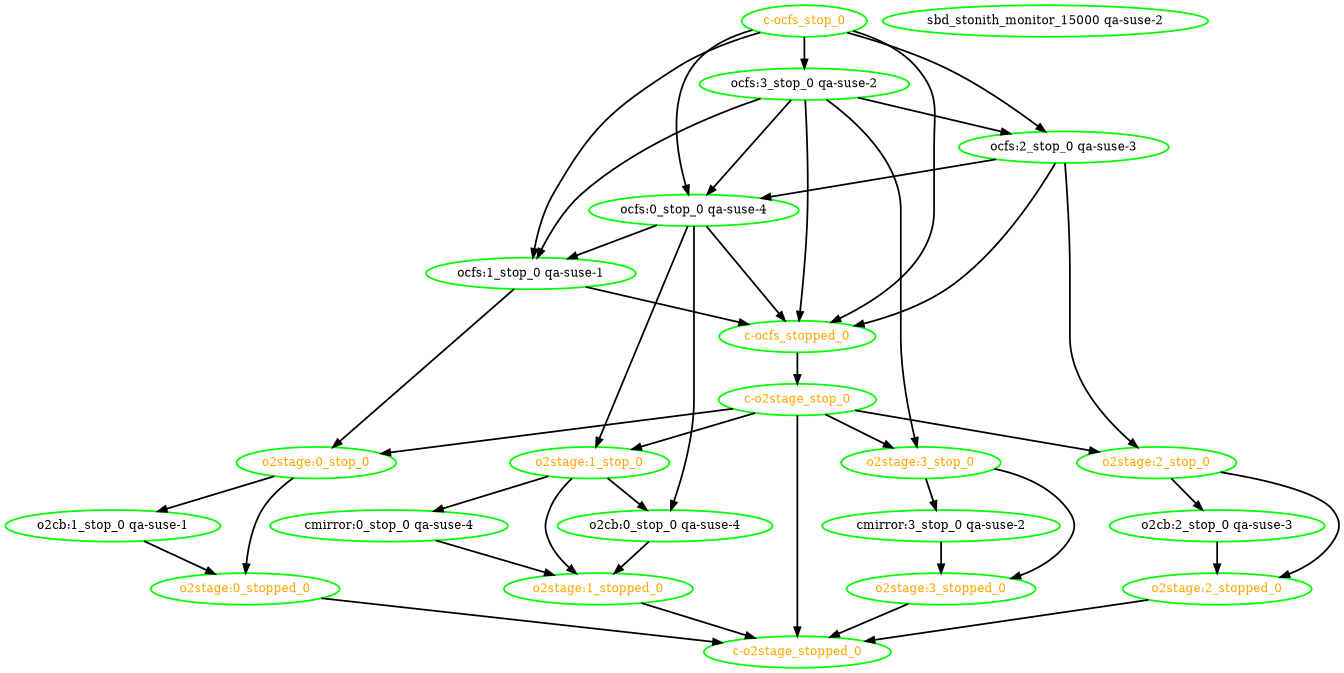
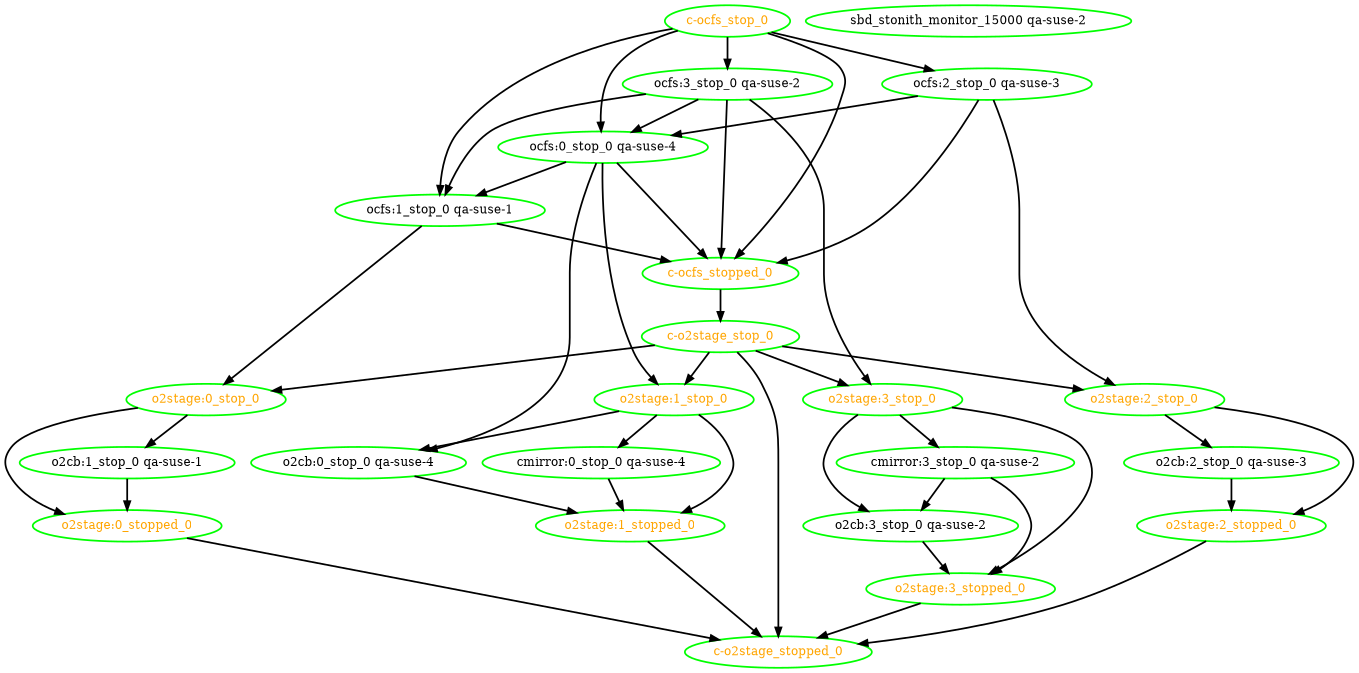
edge "ocfs:3_stop_0 qa-suse-2" -> "ocfs:2_stop_0 qa-suse-3": removed
node "o2cb:3_stop_0 qa-suse-2": added
